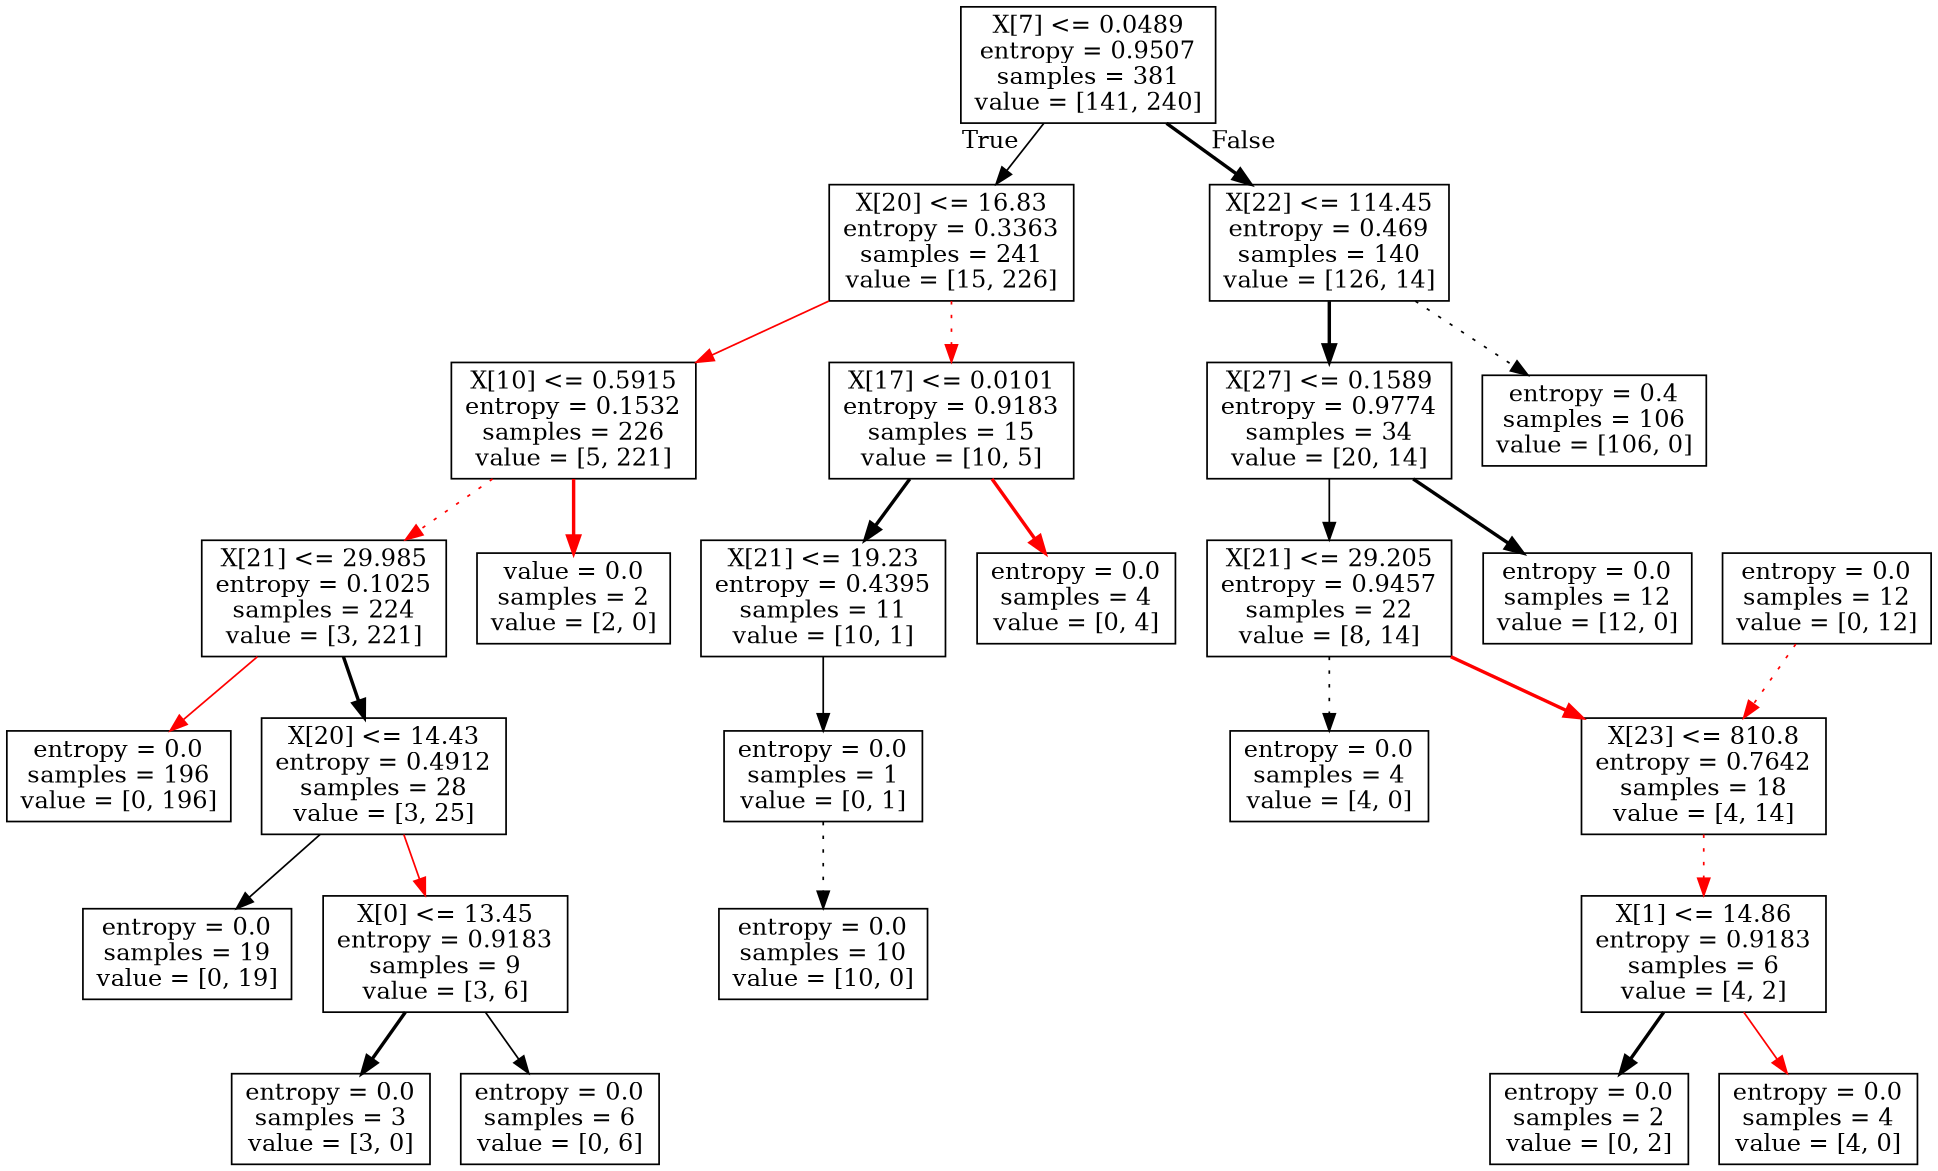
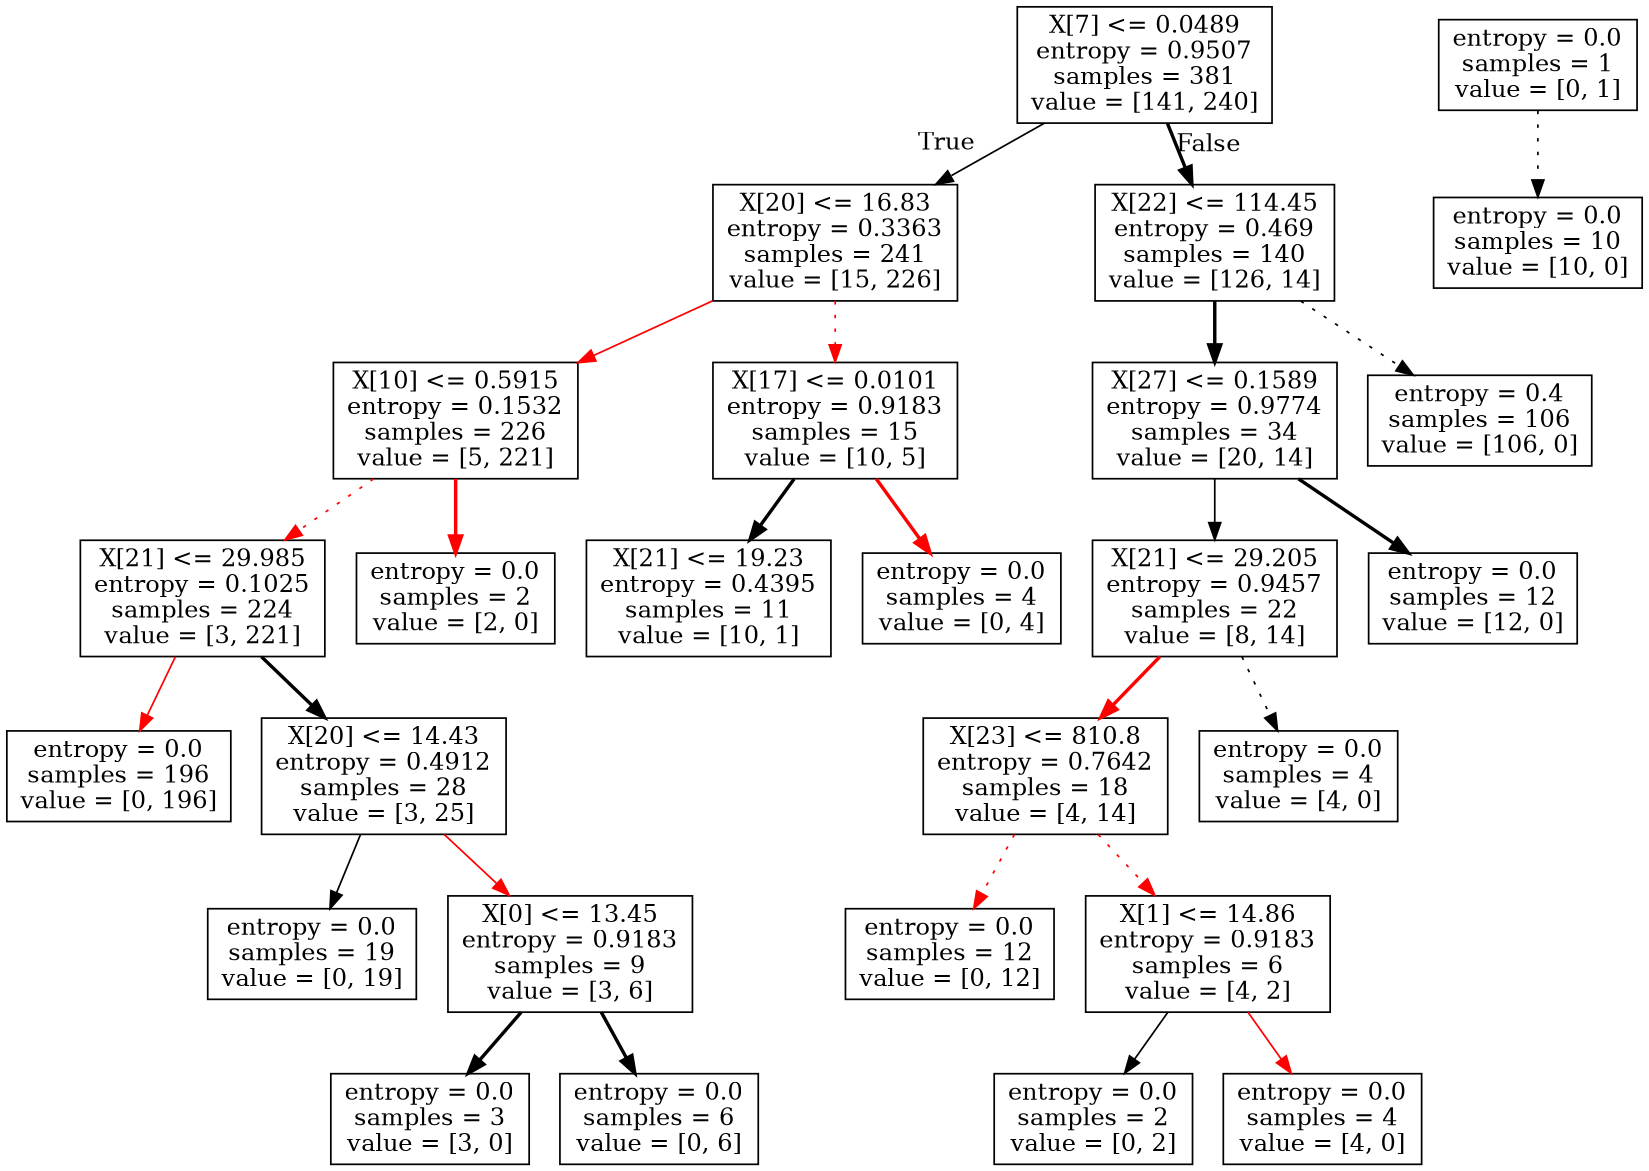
node "value = 0.0 samples = 2 value = [2, 0]": label "value = 0.0 samples = 2 value = [2, 0]" -> "entropy = 0.0 samples = 2 value = [2, 0]"
edge "entropy = 0.0 samples = 12 value = [0, 12]" -> "X[23] <= 810.8 entropy = 0.7642 samples = 18 value = [4, 14]": reversed
edge "X[21] <= 19.23 entropy = 0.4395 samples = 11 value = [10, 1]" -> "entropy = 0.0 samples = 1 value = [0, 1]": removed
edge "X[0] <= 13.45 entropy = 0.9183 samples = 9 value = [3, 6]" -> "entropy = 0.0 samples = 6 value = [0, 6]": style solid -> bold
edge "X[1] <= 14.86 entropy = 0.9183 samples = 6 value = [4, 2]" -> "entropy = 0.0 samples = 2 value = [0, 2]": style bold -> solid
